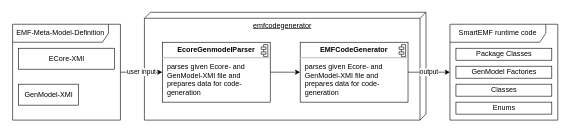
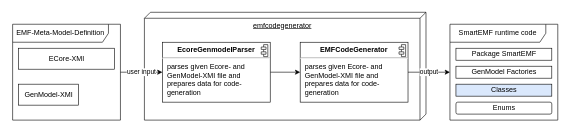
node "Package Classes": label "Package Classes" -> "Package SmartEMF"
node "Classes": fillcolor #ffffff -> #dae8fc
node "Enums": shape rectangle -> rounded rectangle
